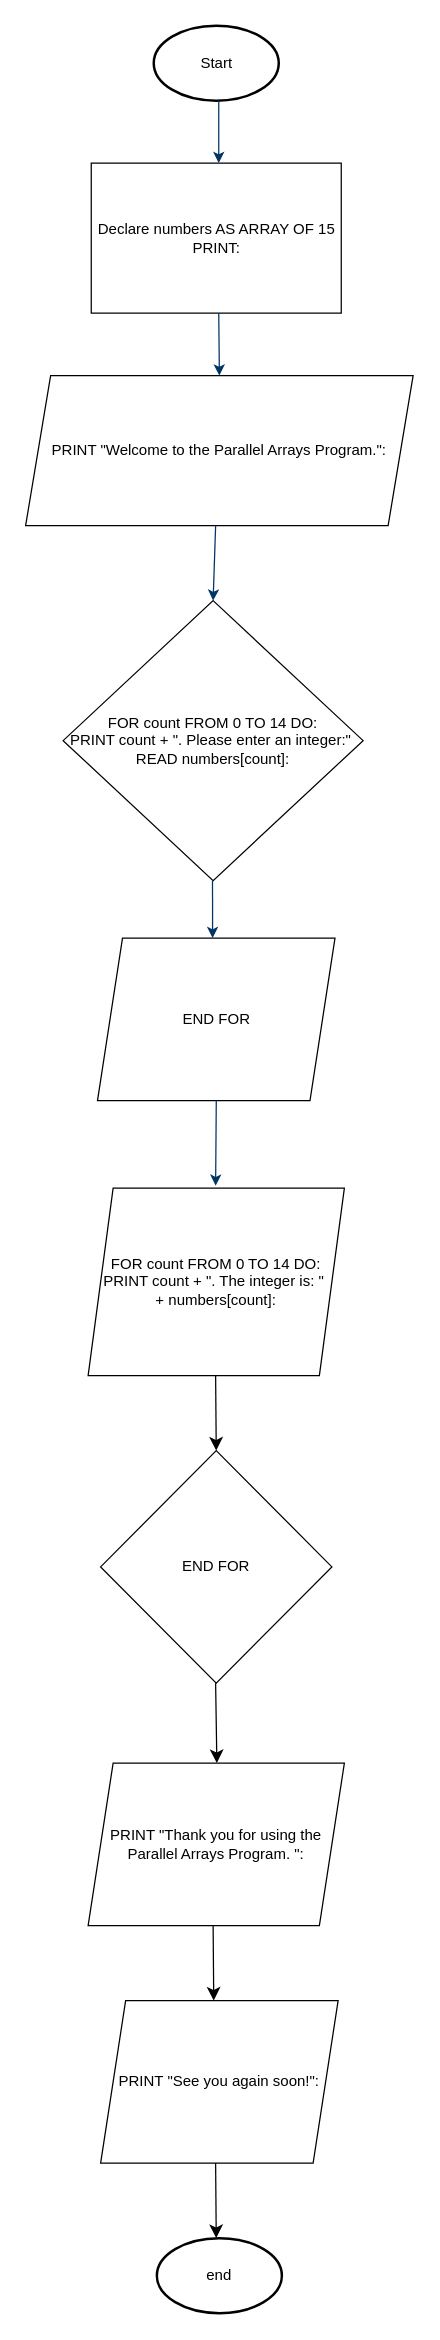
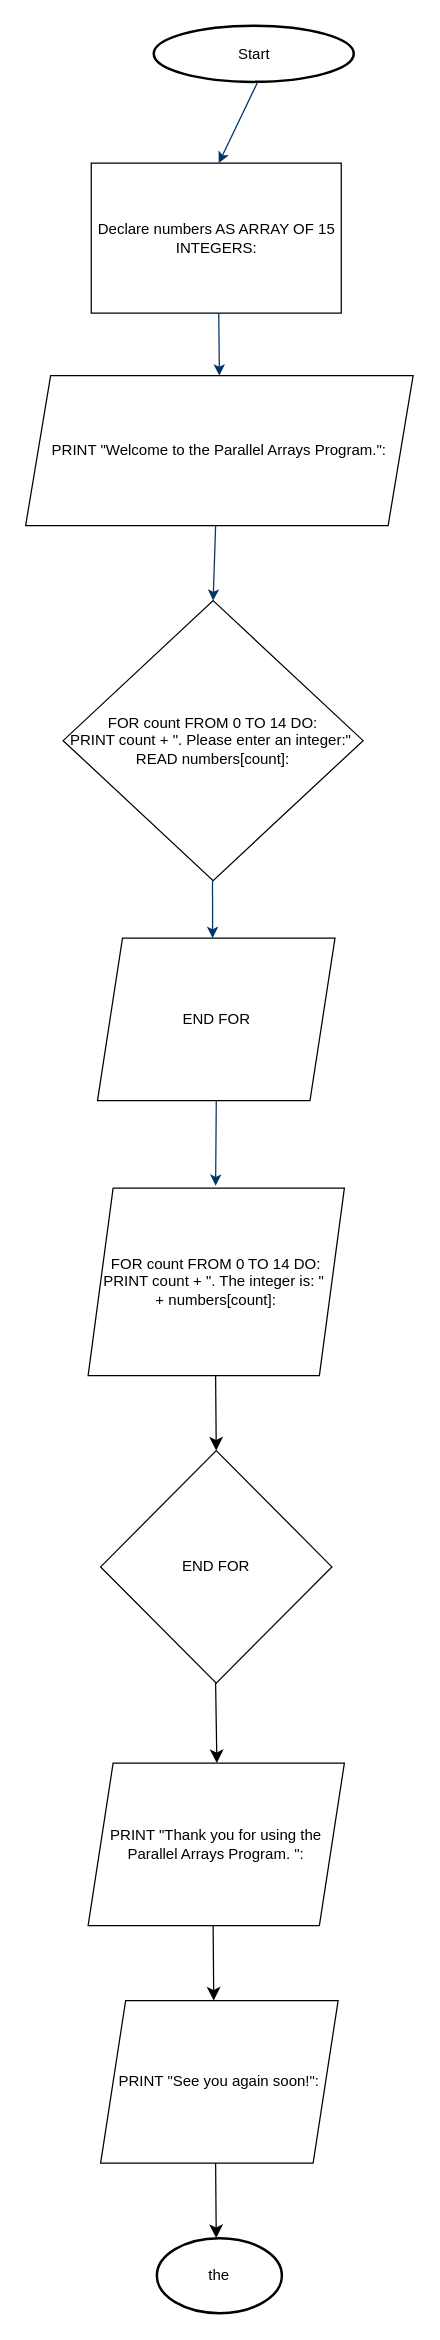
node "Start": size 125x75 -> 200x56
node "Declare numbers AS ARRAY OF 15 PRINT:": label "Declare numbers AS ARRAY OF 15 PRINT:" -> "Declare numbers AS ARRAY OF 15 INTEGERS:"
node "end": label "end" -> "the"
